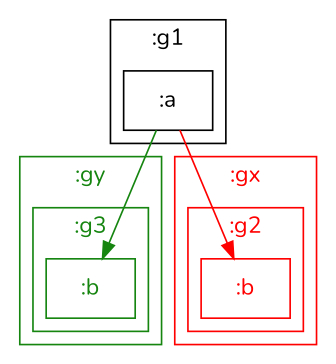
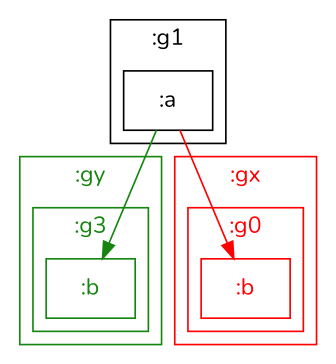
cluster ":g2": label ":g2" -> ":g0"
